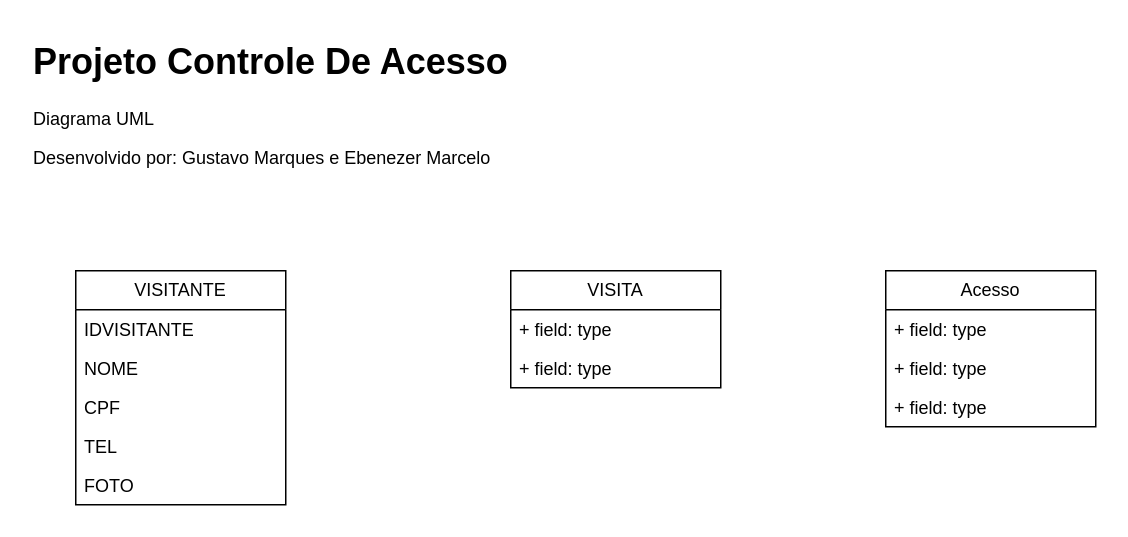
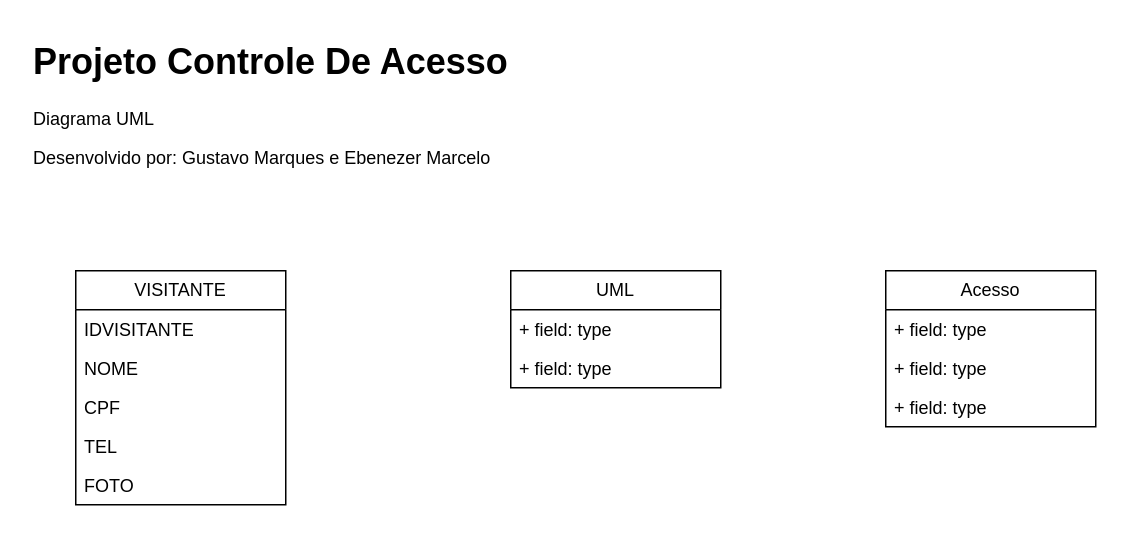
node "VISITA": label "VISITA" -> "UML"
